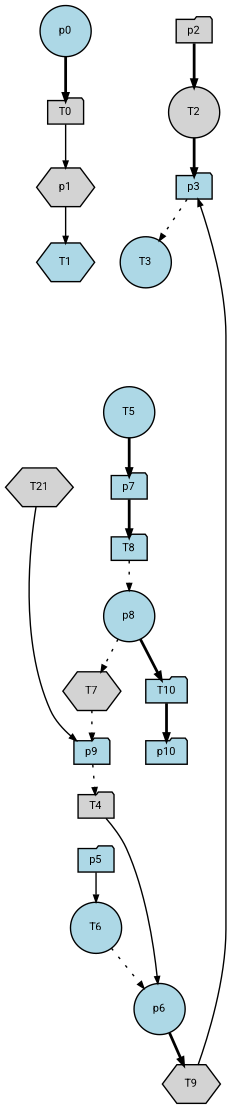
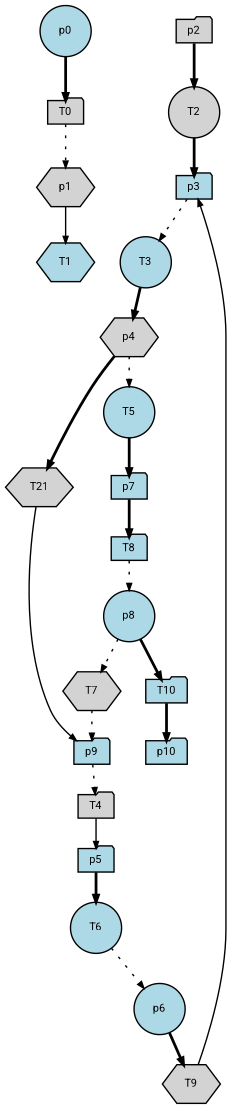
edge "T0" -> "p1": style solid -> dotted
node "p4": added
edge "p5" -> "T6": style solid -> bold
edge "T4" -> "p6": now "T4" -> "p5"
